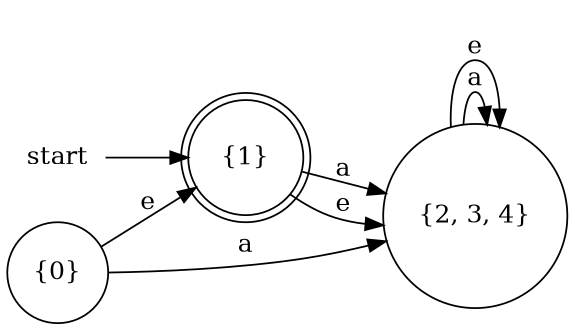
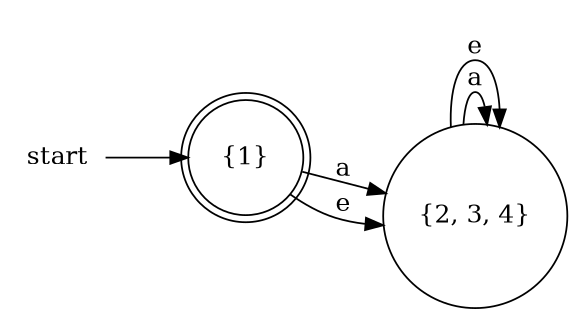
node "{0}": removed
